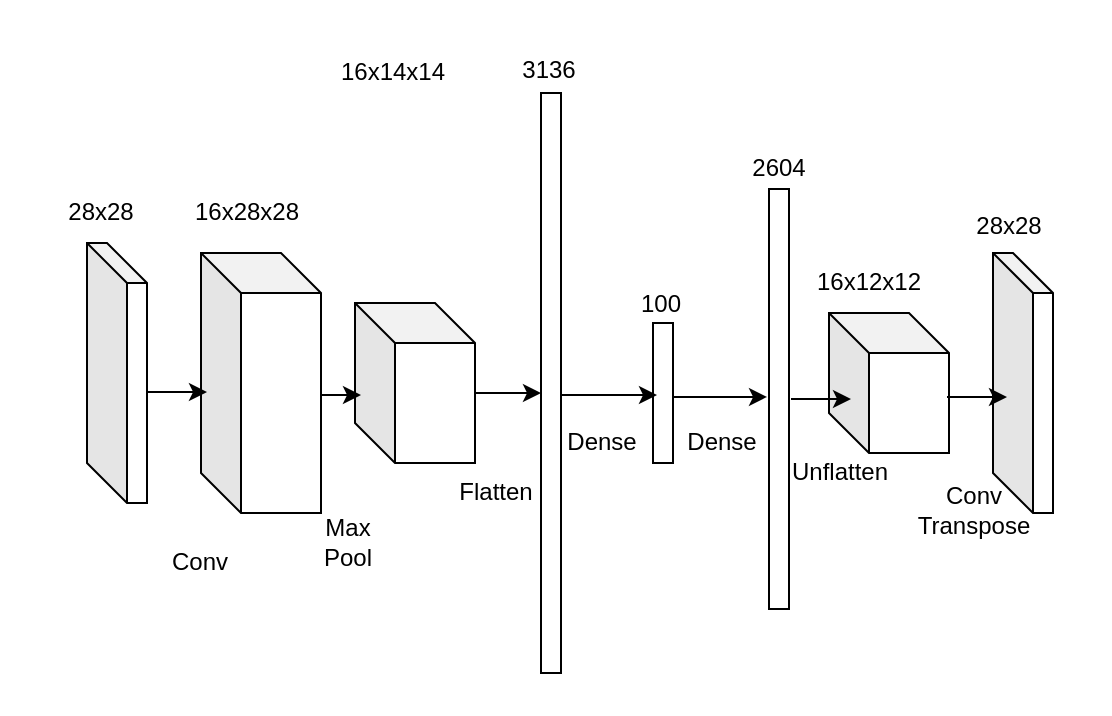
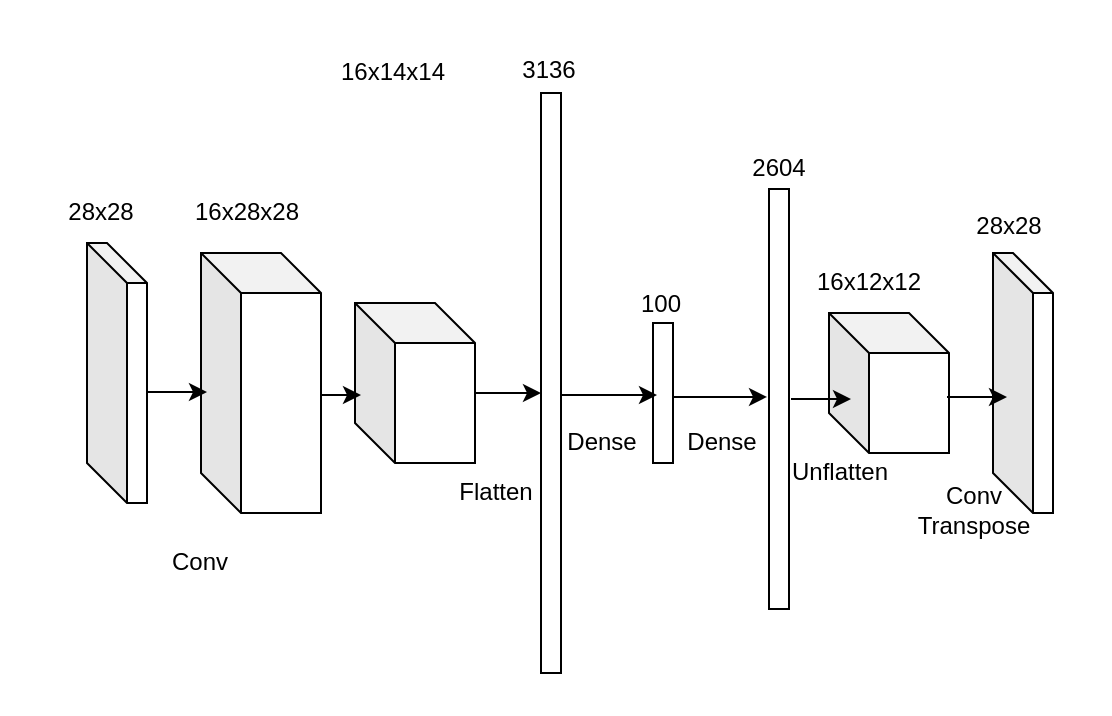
node "Max Pool": removed
